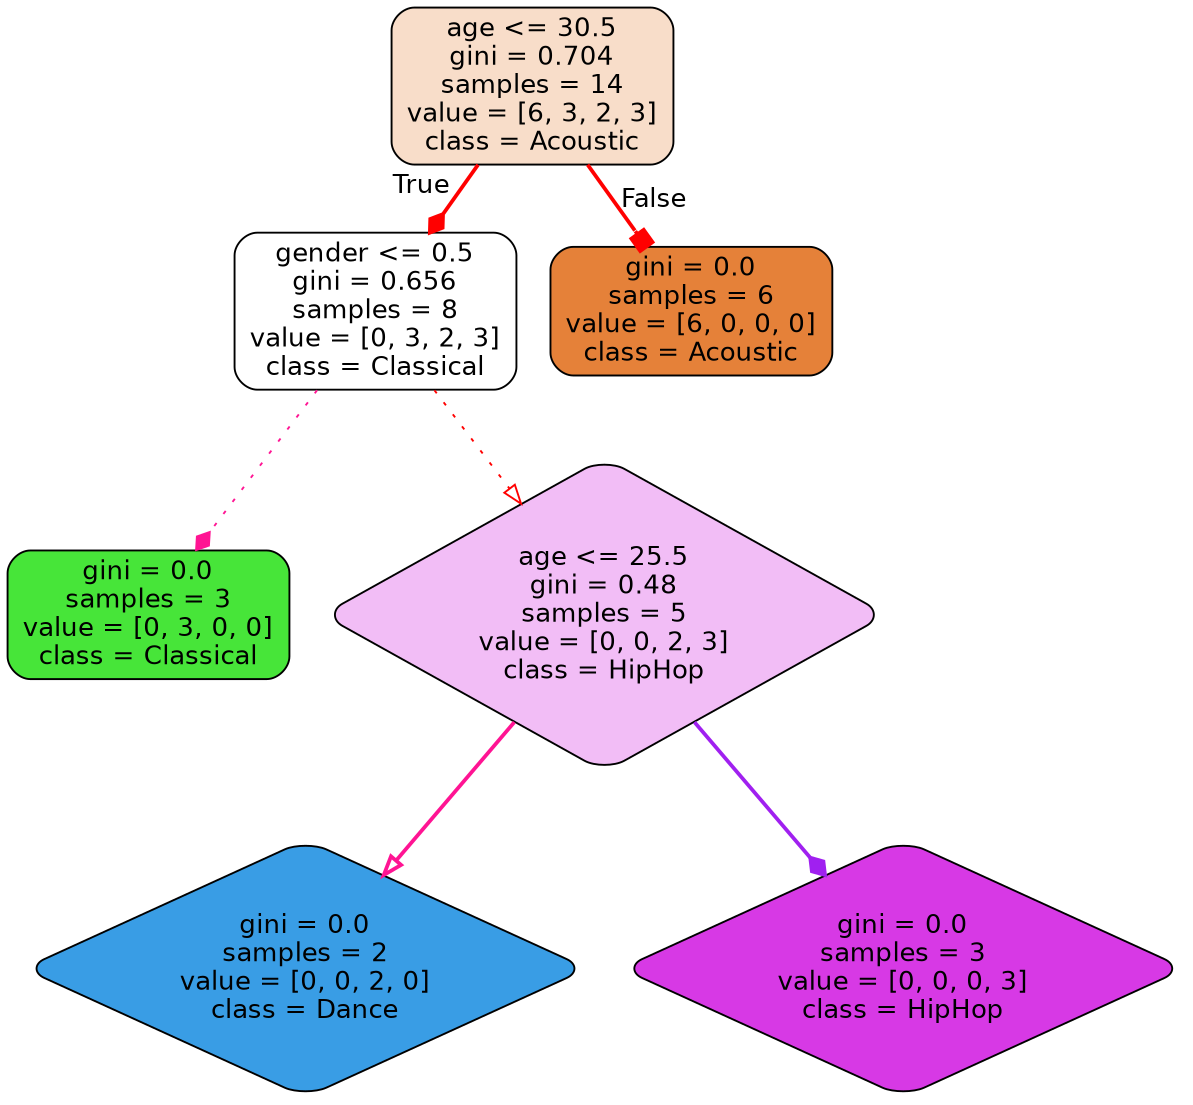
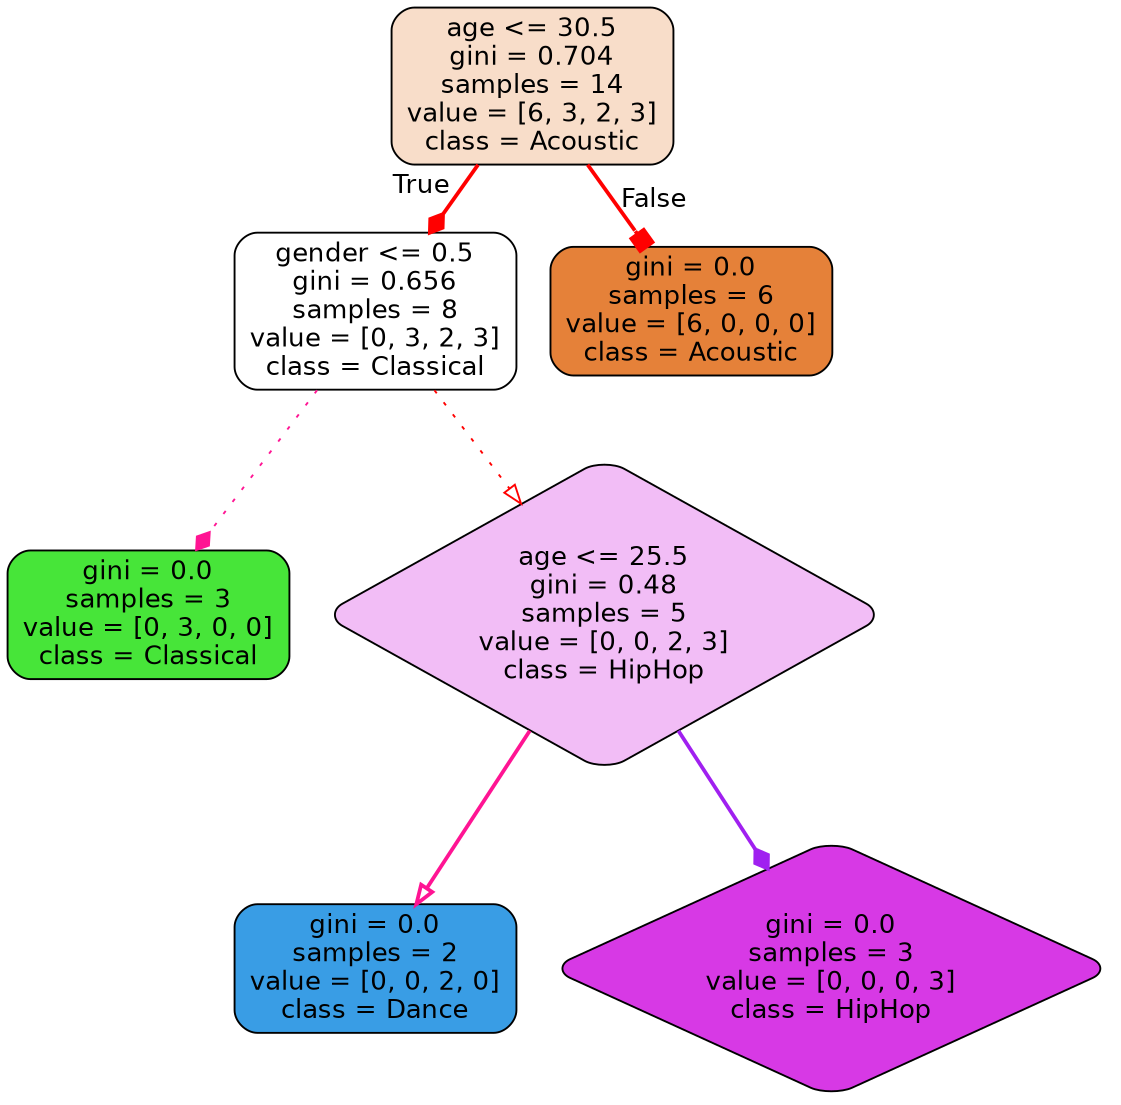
node "gini = 0.0 samples = 2 value = [0, 0, 2, 0] class = Dance": shape diamond -> box
